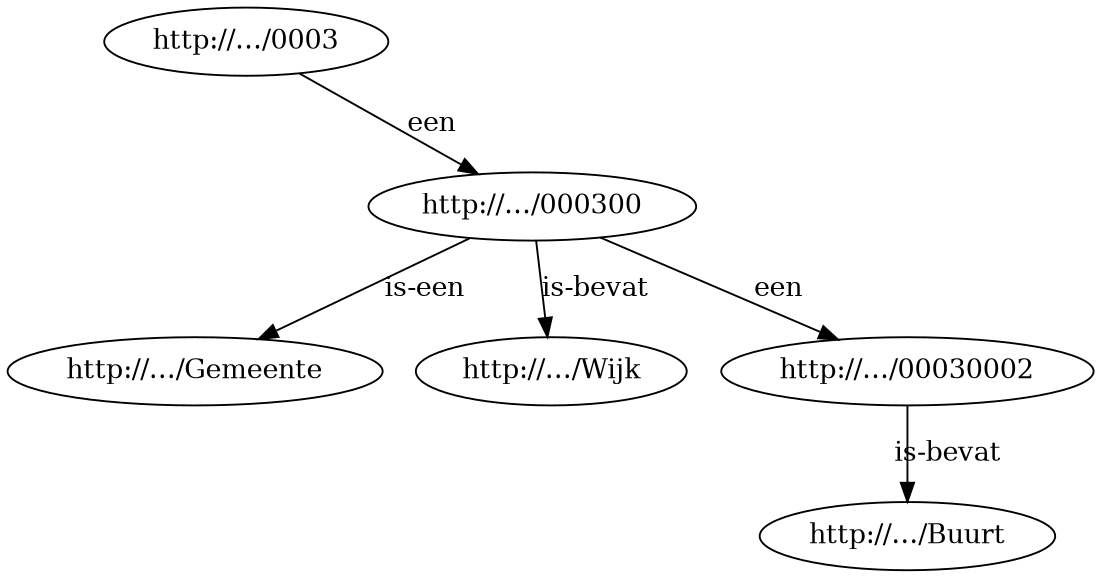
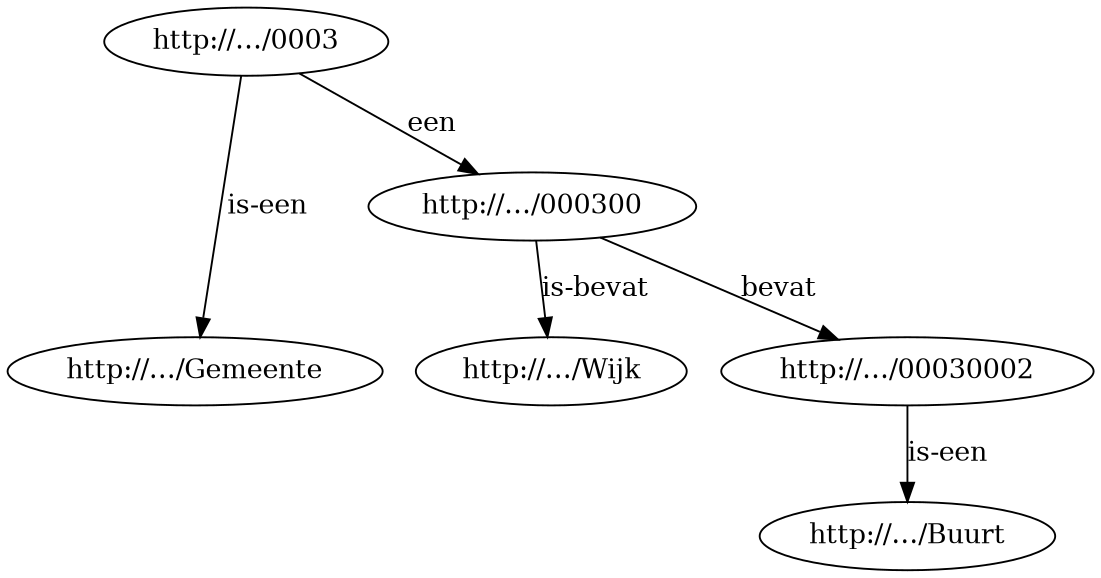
edge "http://…/000300" -> "http://…/Gemeente": now "http://…/0003" -> "http://…/Gemeente"
edge "http://…/000300" -> "http://…/00030002": label "een" -> "bevat"
edge "http://…/00030002" -> "http://…/Buurt": label "is-bevat" -> "is-een"
